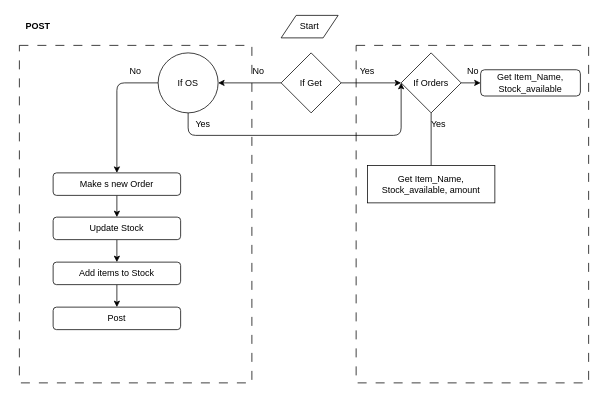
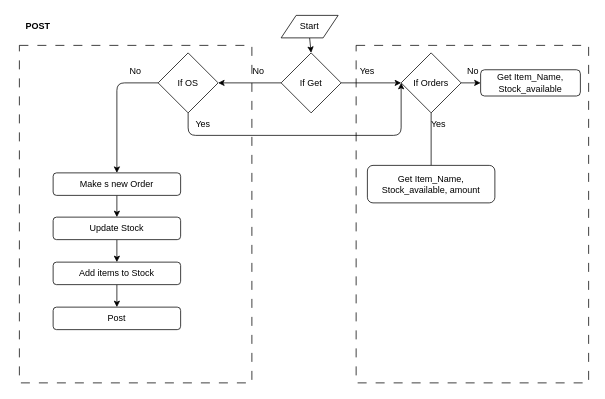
edge "Start" -> "If Get": added
node "If OS": shape ellipse -> diamond
node "Get Item_Name, Stock_available, amount": shape rectangle -> rounded rectangle
